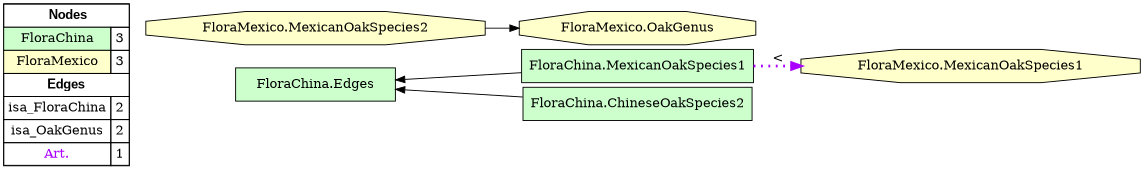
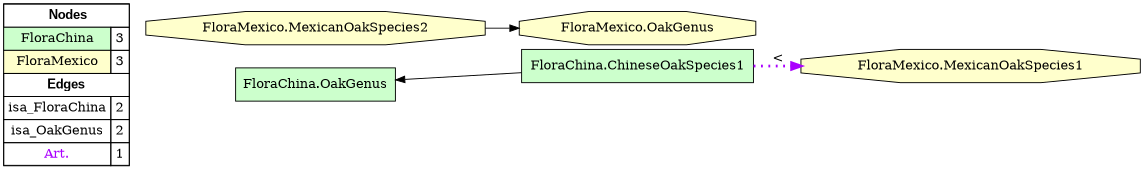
node "FloraChina.MexicanOakSpecies1": label "FloraChina.MexicanOakSpecies1" -> "FloraChina.ChineseOakSpecies1"
node "FloraChina.Edges": label "FloraChina.Edges" -> "FloraChina.OakGenus"
node "FloraChina.ChineseOakSpecies2": removed
